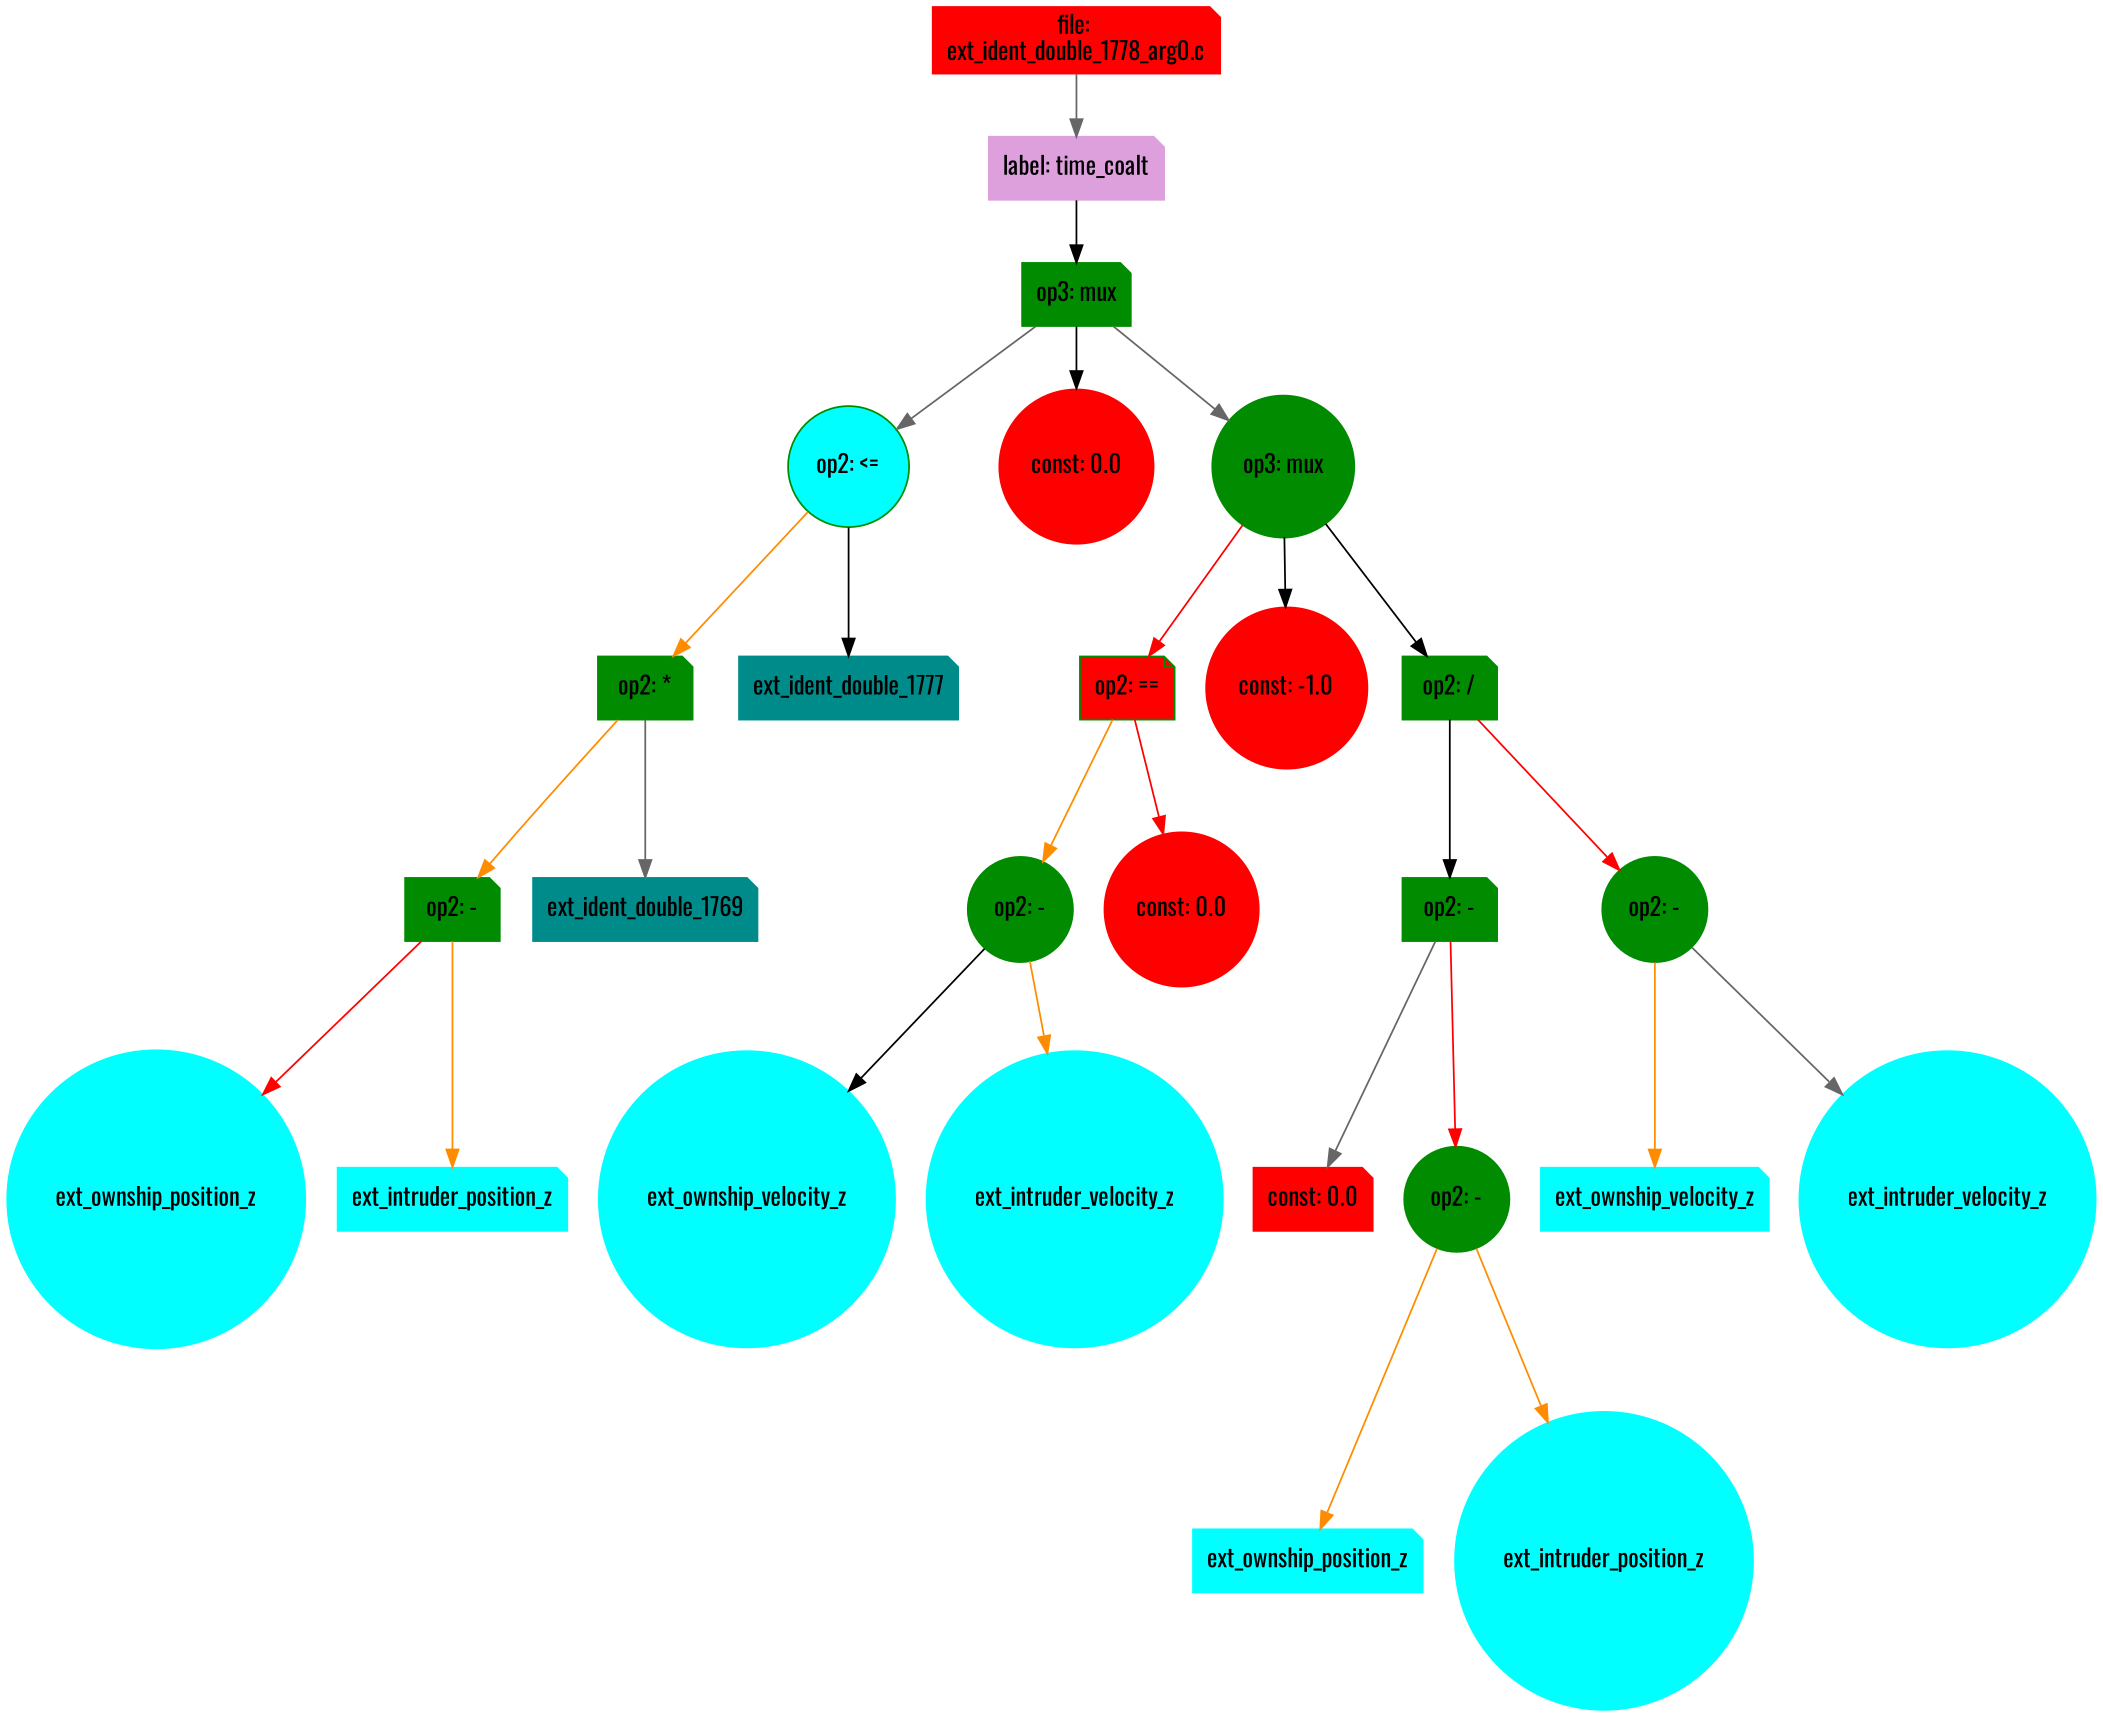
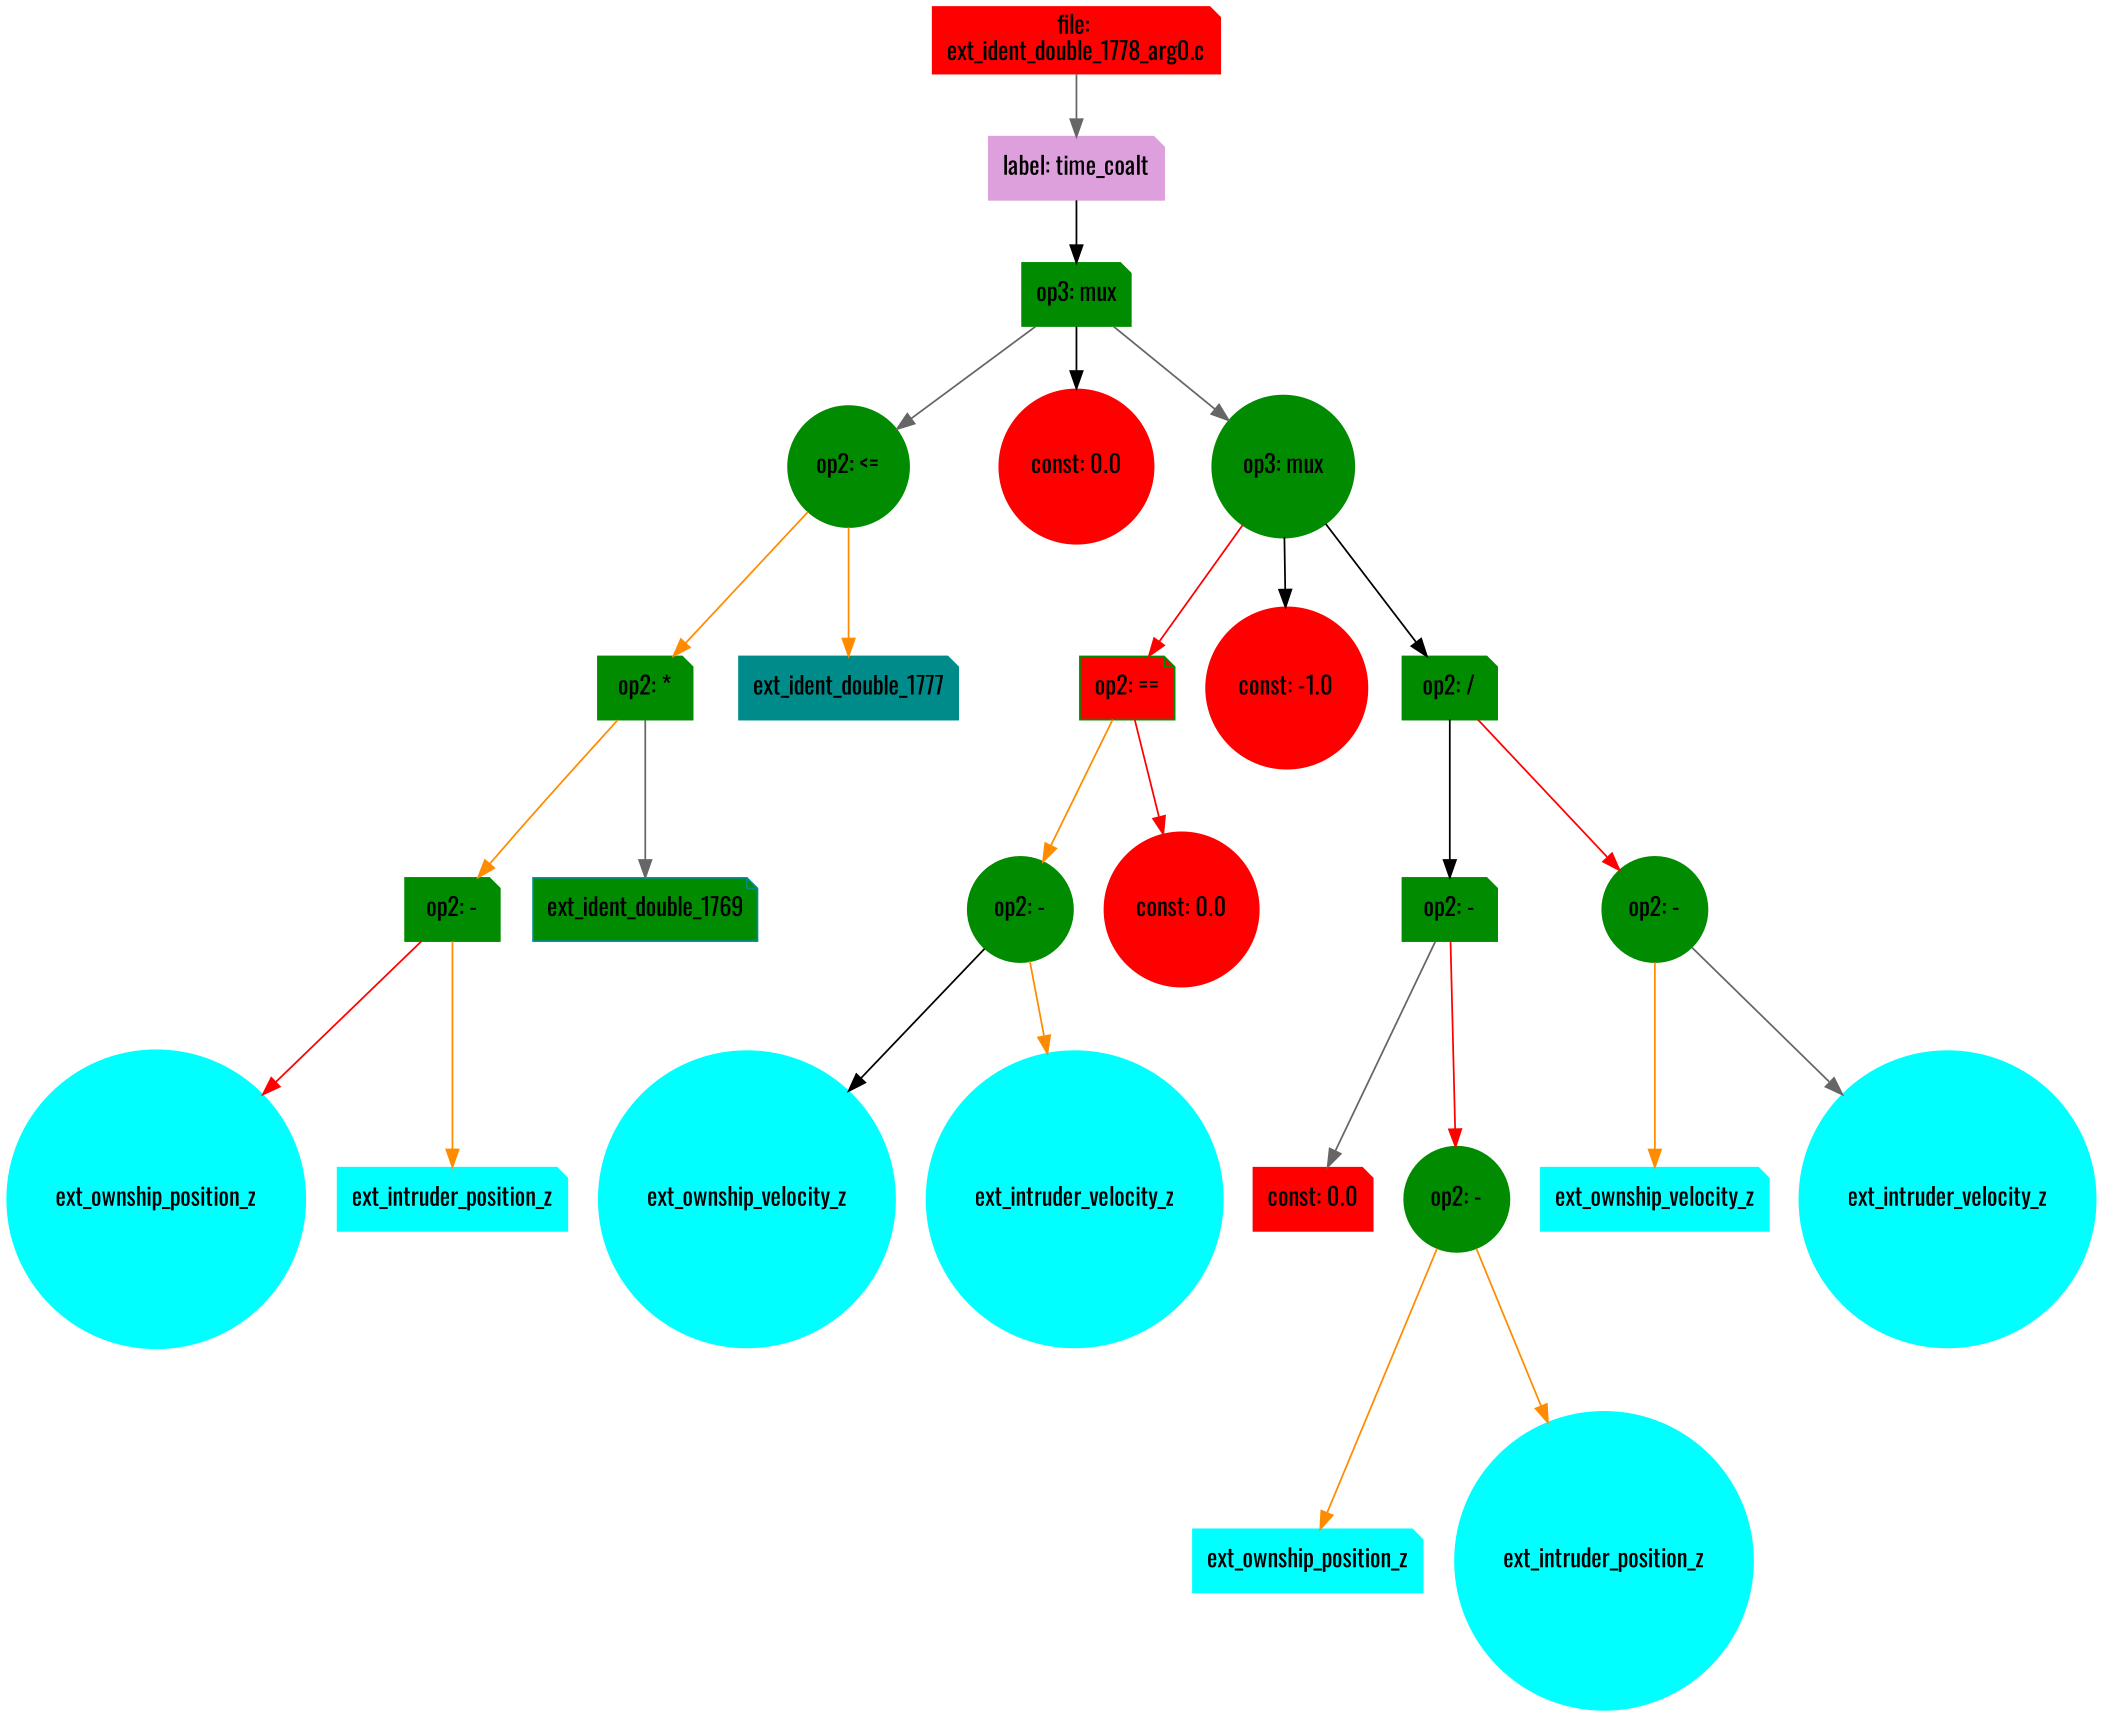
node "op2: <=": fillcolor cyan1 -> green4
edge "op2: <=" -> "ext_ident_double_1777": color black -> darkorange
node "ext_ident_double_1769": fillcolor cyan4 -> green4
